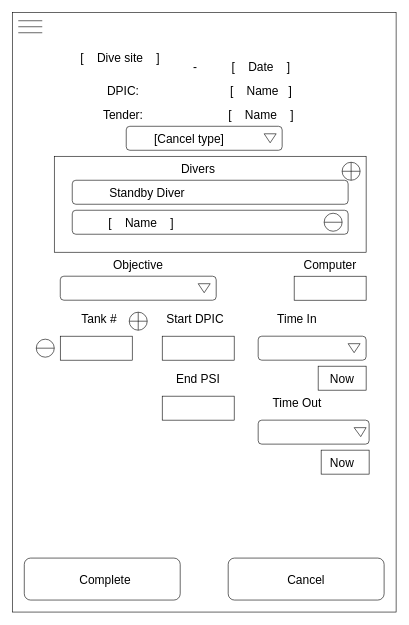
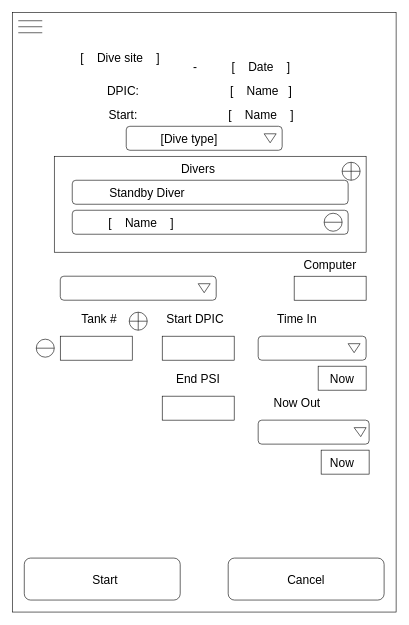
node "Tender:": label "Tender:" -> "Start:"
node "[Cancel type]": label "[Cancel type]" -> "[Dive type]"
node "Objective": removed
node "Time Out": label "Time Out" -> "Now Out"
node "Complete": label "Complete" -> "Start"
